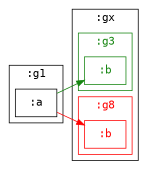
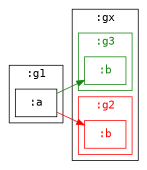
cluster ":g8": label ":g8" -> ":g2"
